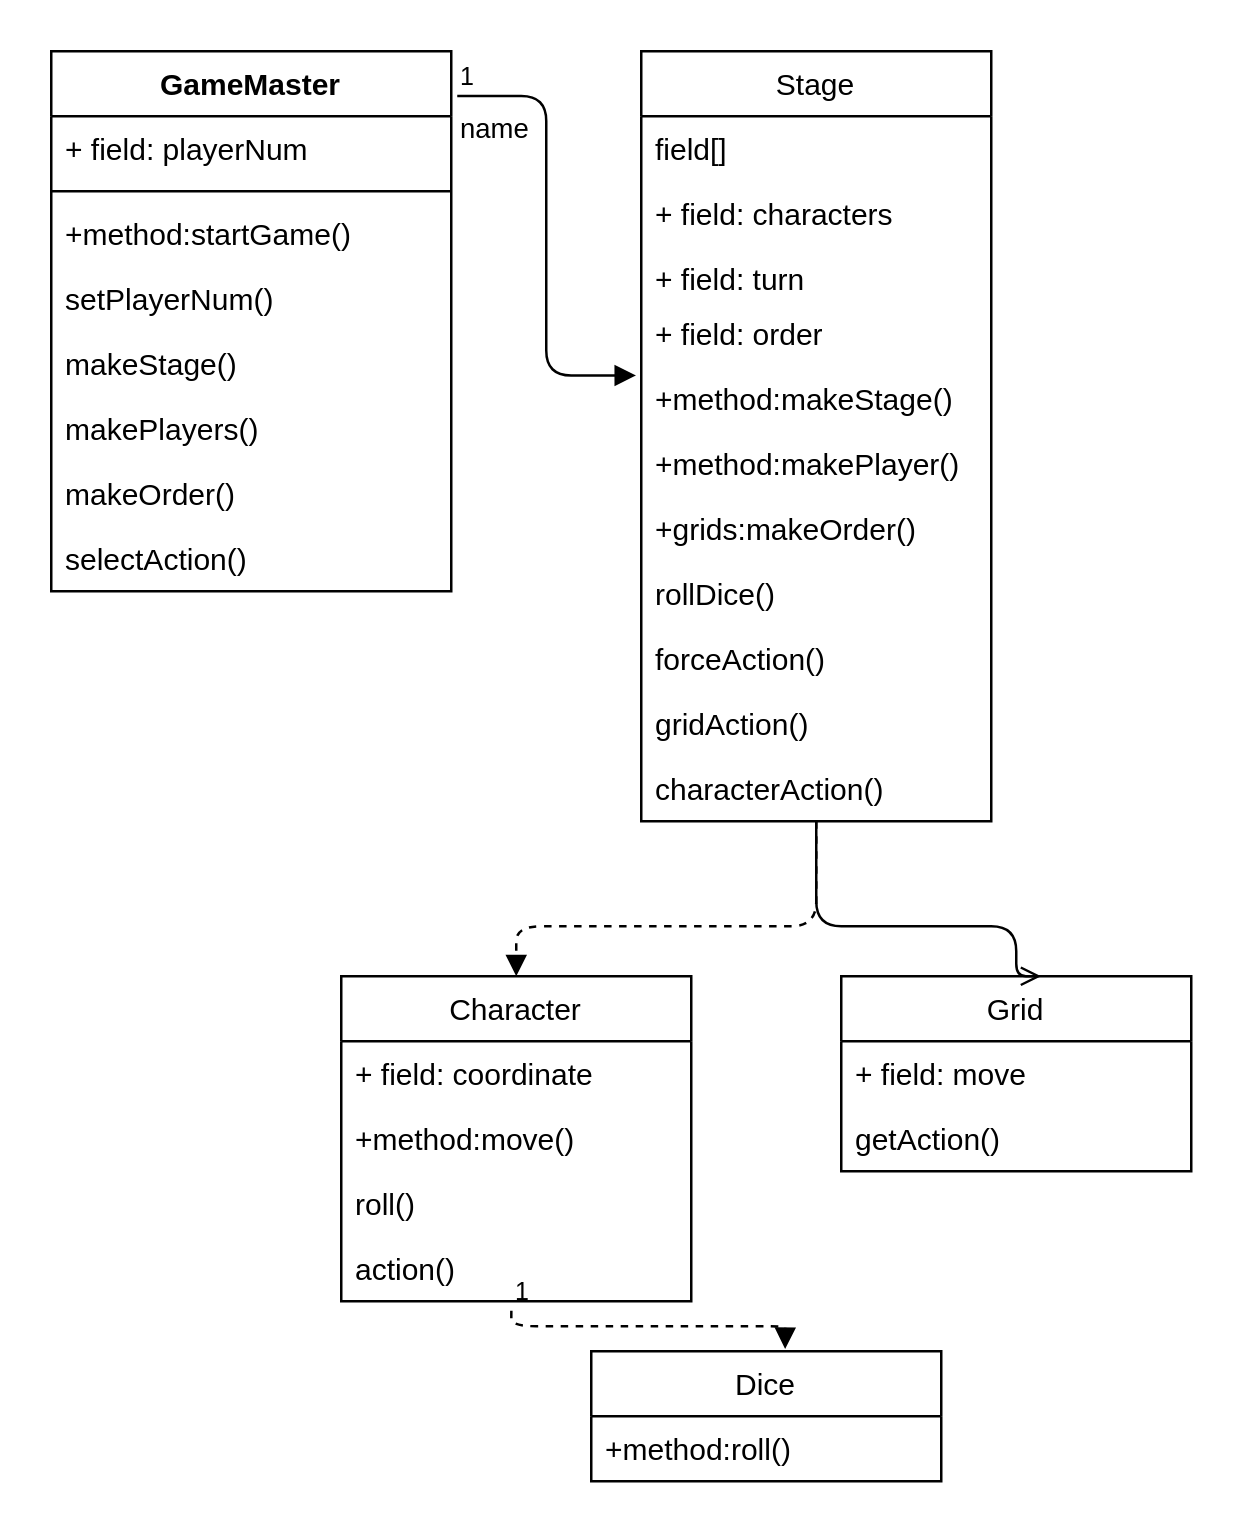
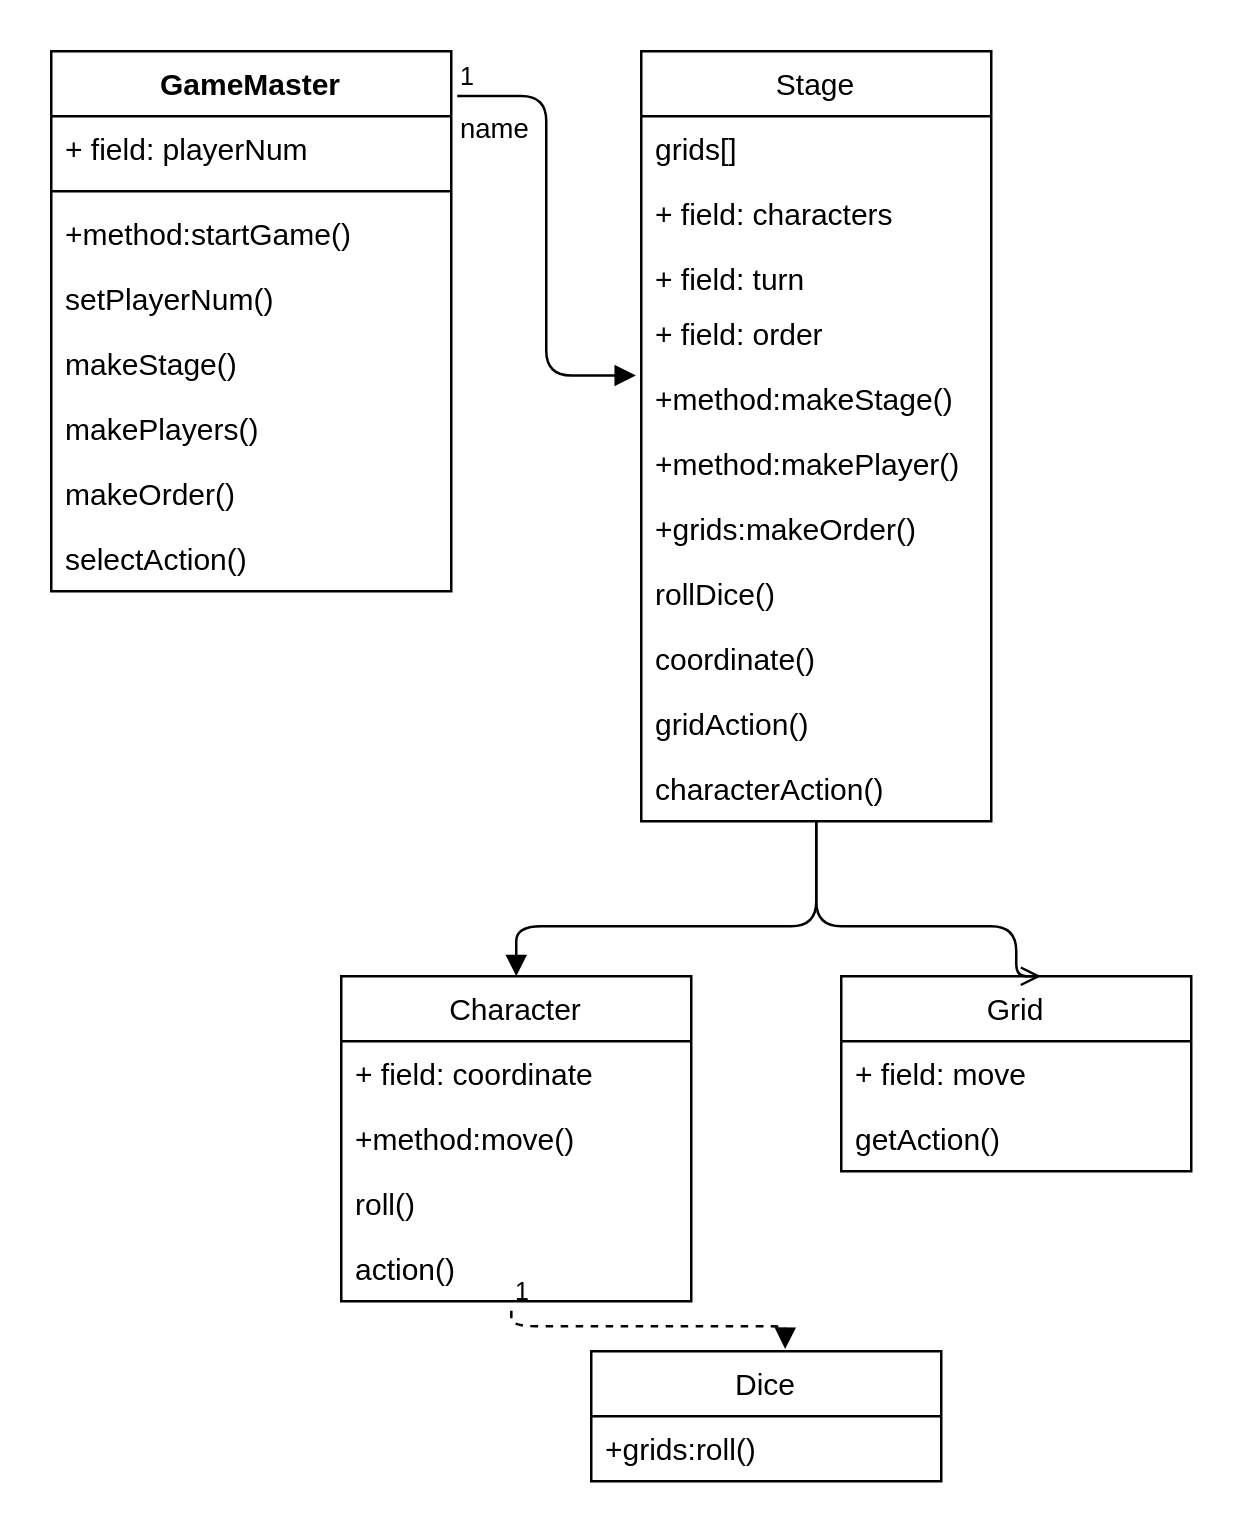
node "field[]": label "field[]" -> "grids[]"
node "forceAction()": label "forceAction()" -> "coordinate()"
edge "Stage" -> "Character": style dashed -> solid
node "+method:roll()": label "+method:roll()" -> "+grids:roll()"
